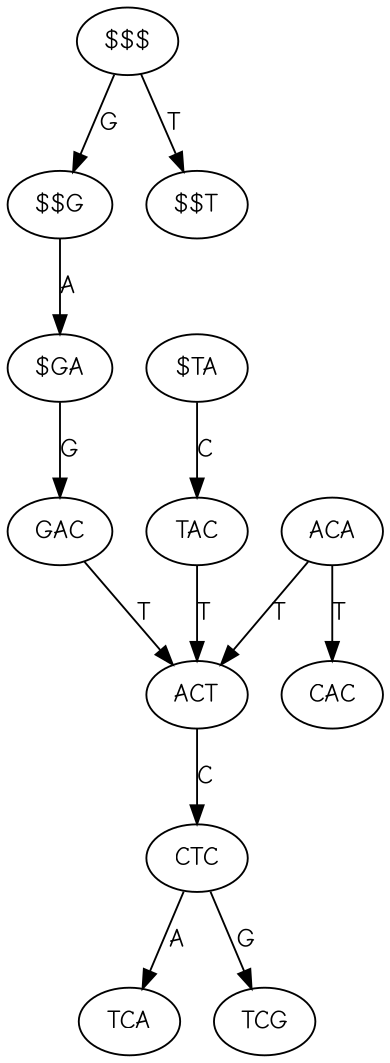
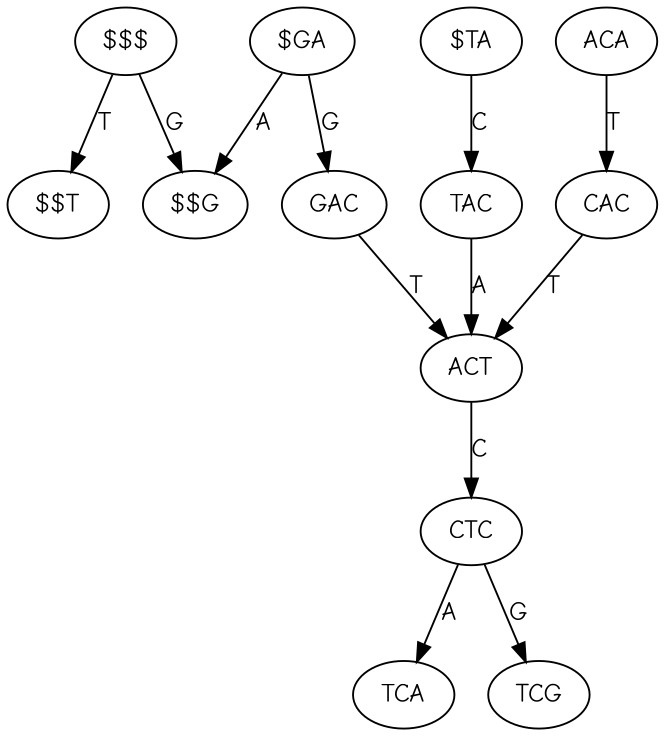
edge "$$G" -> "$GA": reversed
edge "ACA" -> "ACT": now "CAC" -> "ACT"
edge "TAC" -> "ACT": label "T" -> "A"
